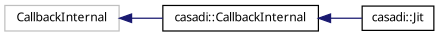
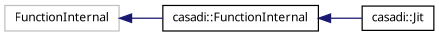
node "CallbackInternal": label "CallbackInternal" -> "FunctionInternal"
node "casadi::CallbackInternal": label "casadi::CallbackInternal" -> "casadi::FunctionInternal"
